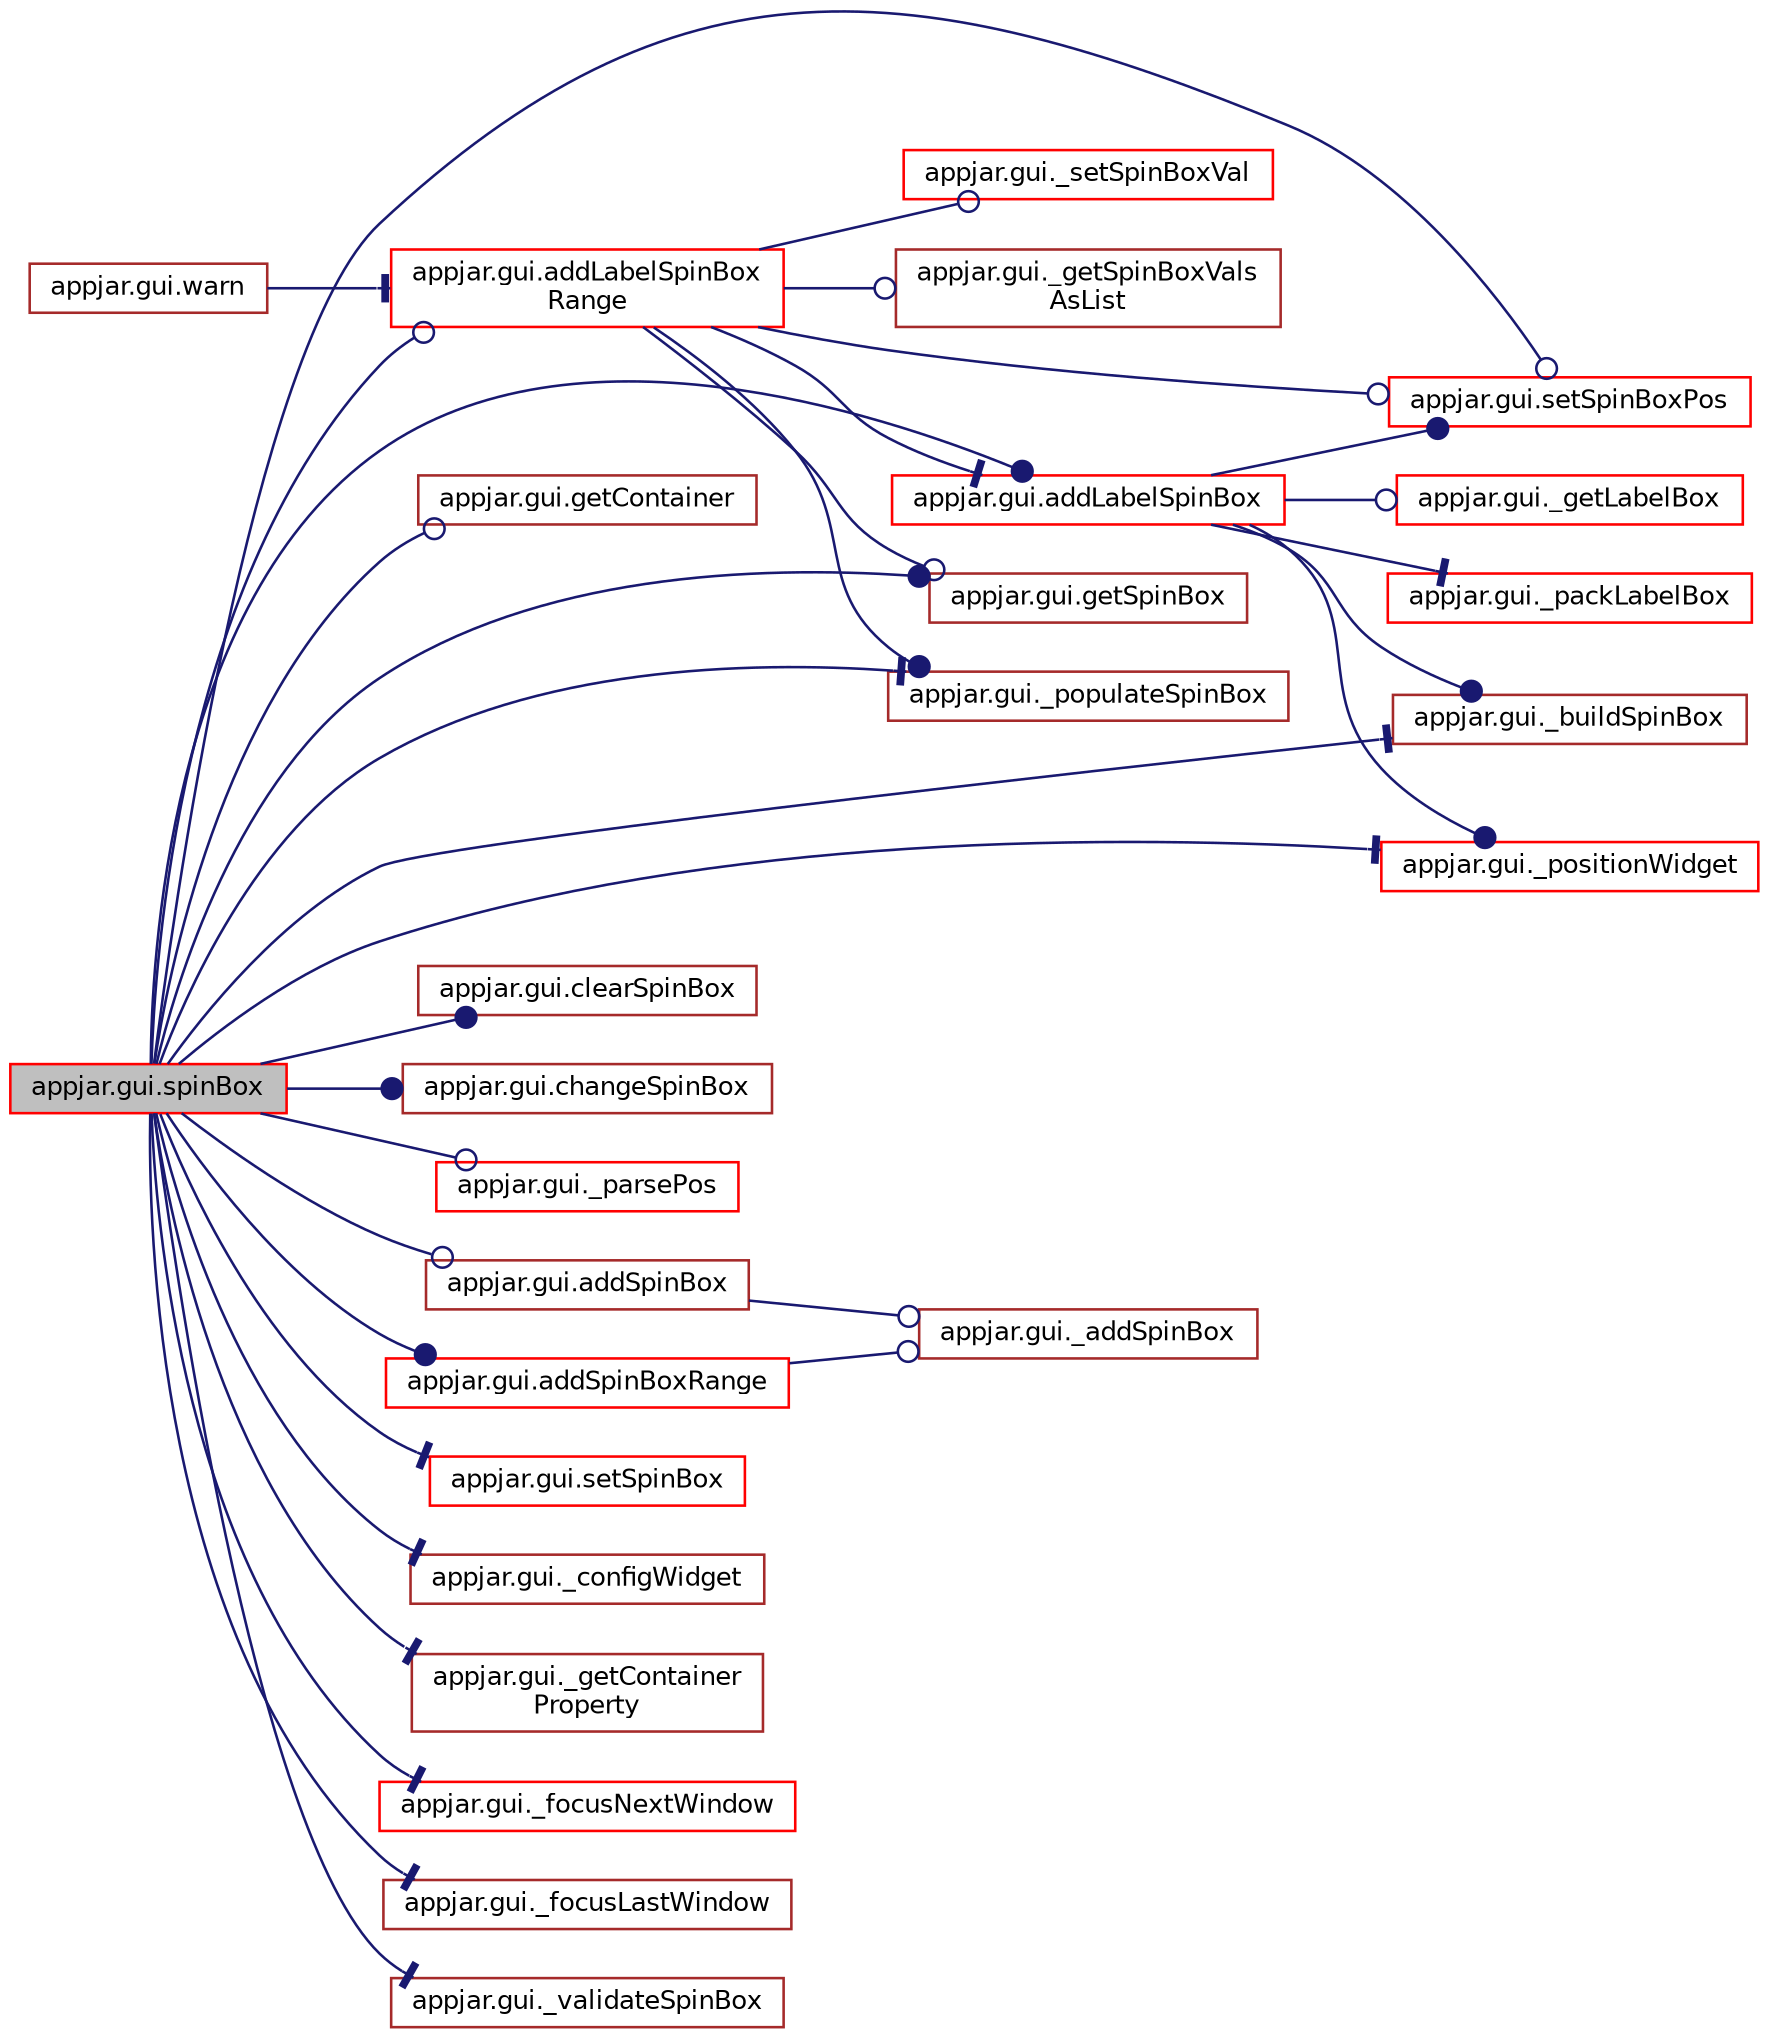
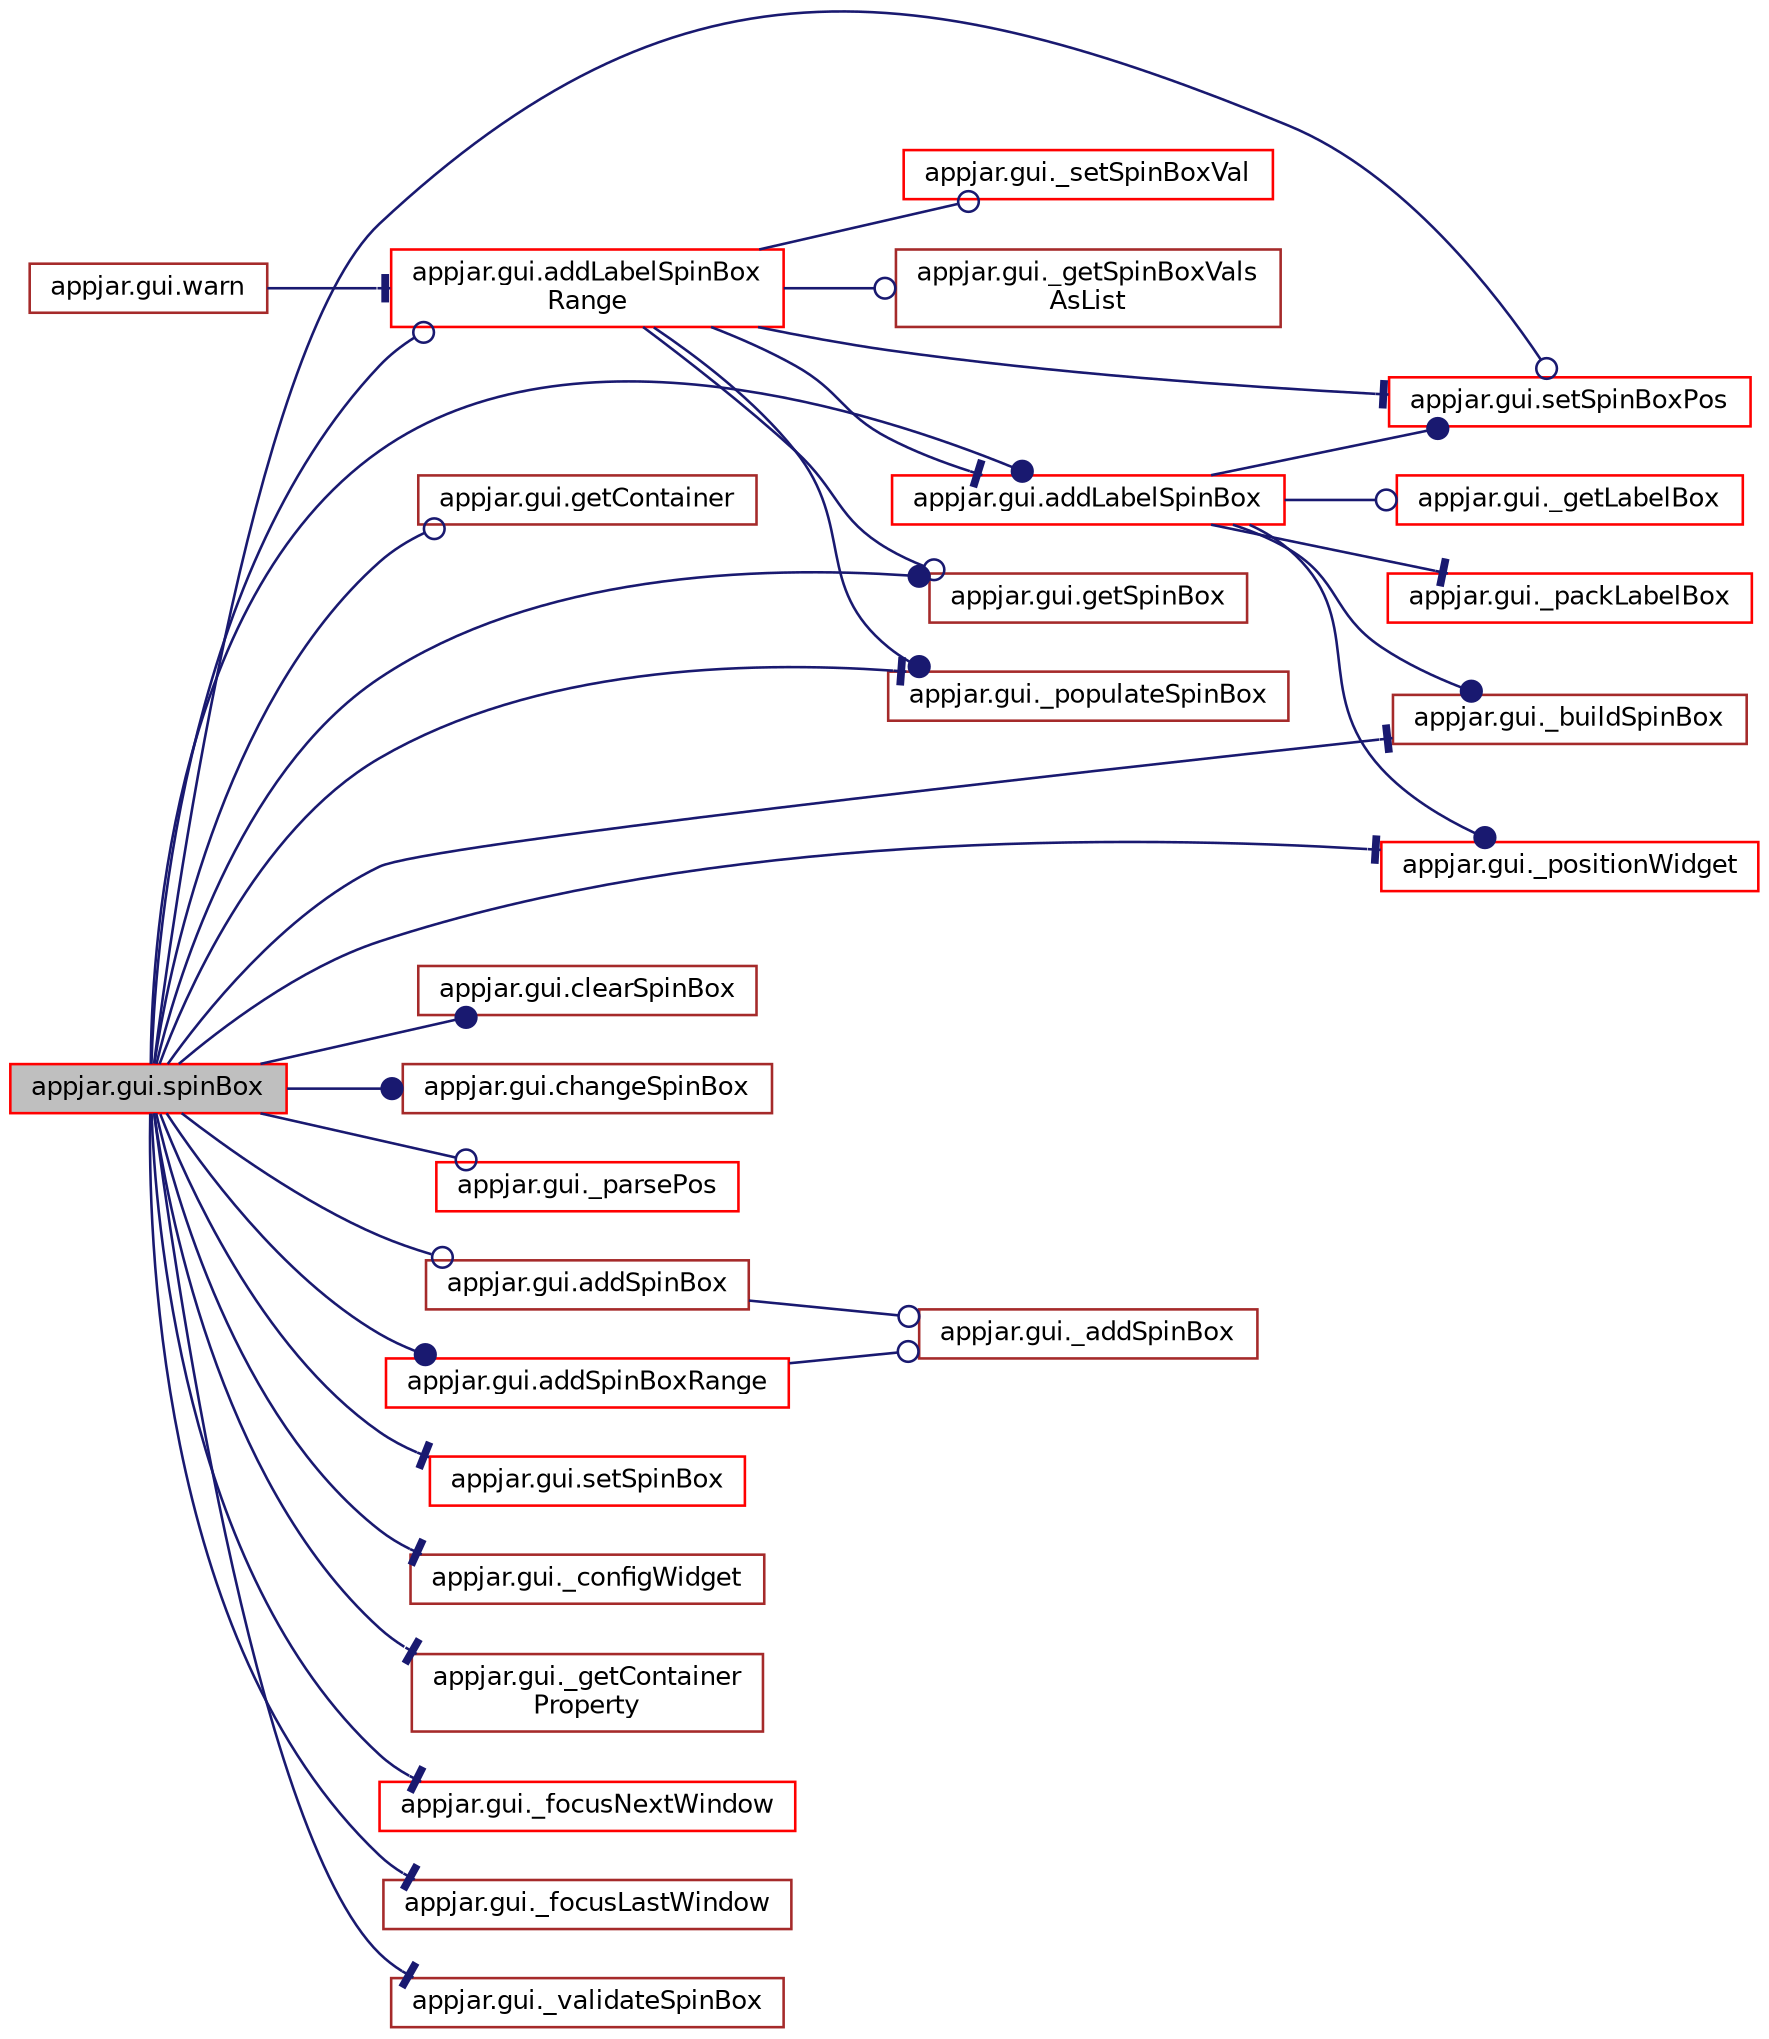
edge "appjar.gui.addLabelSpinBox Range" -> "appjar.gui.setSpinBoxPos": arrowhead odot -> tee
